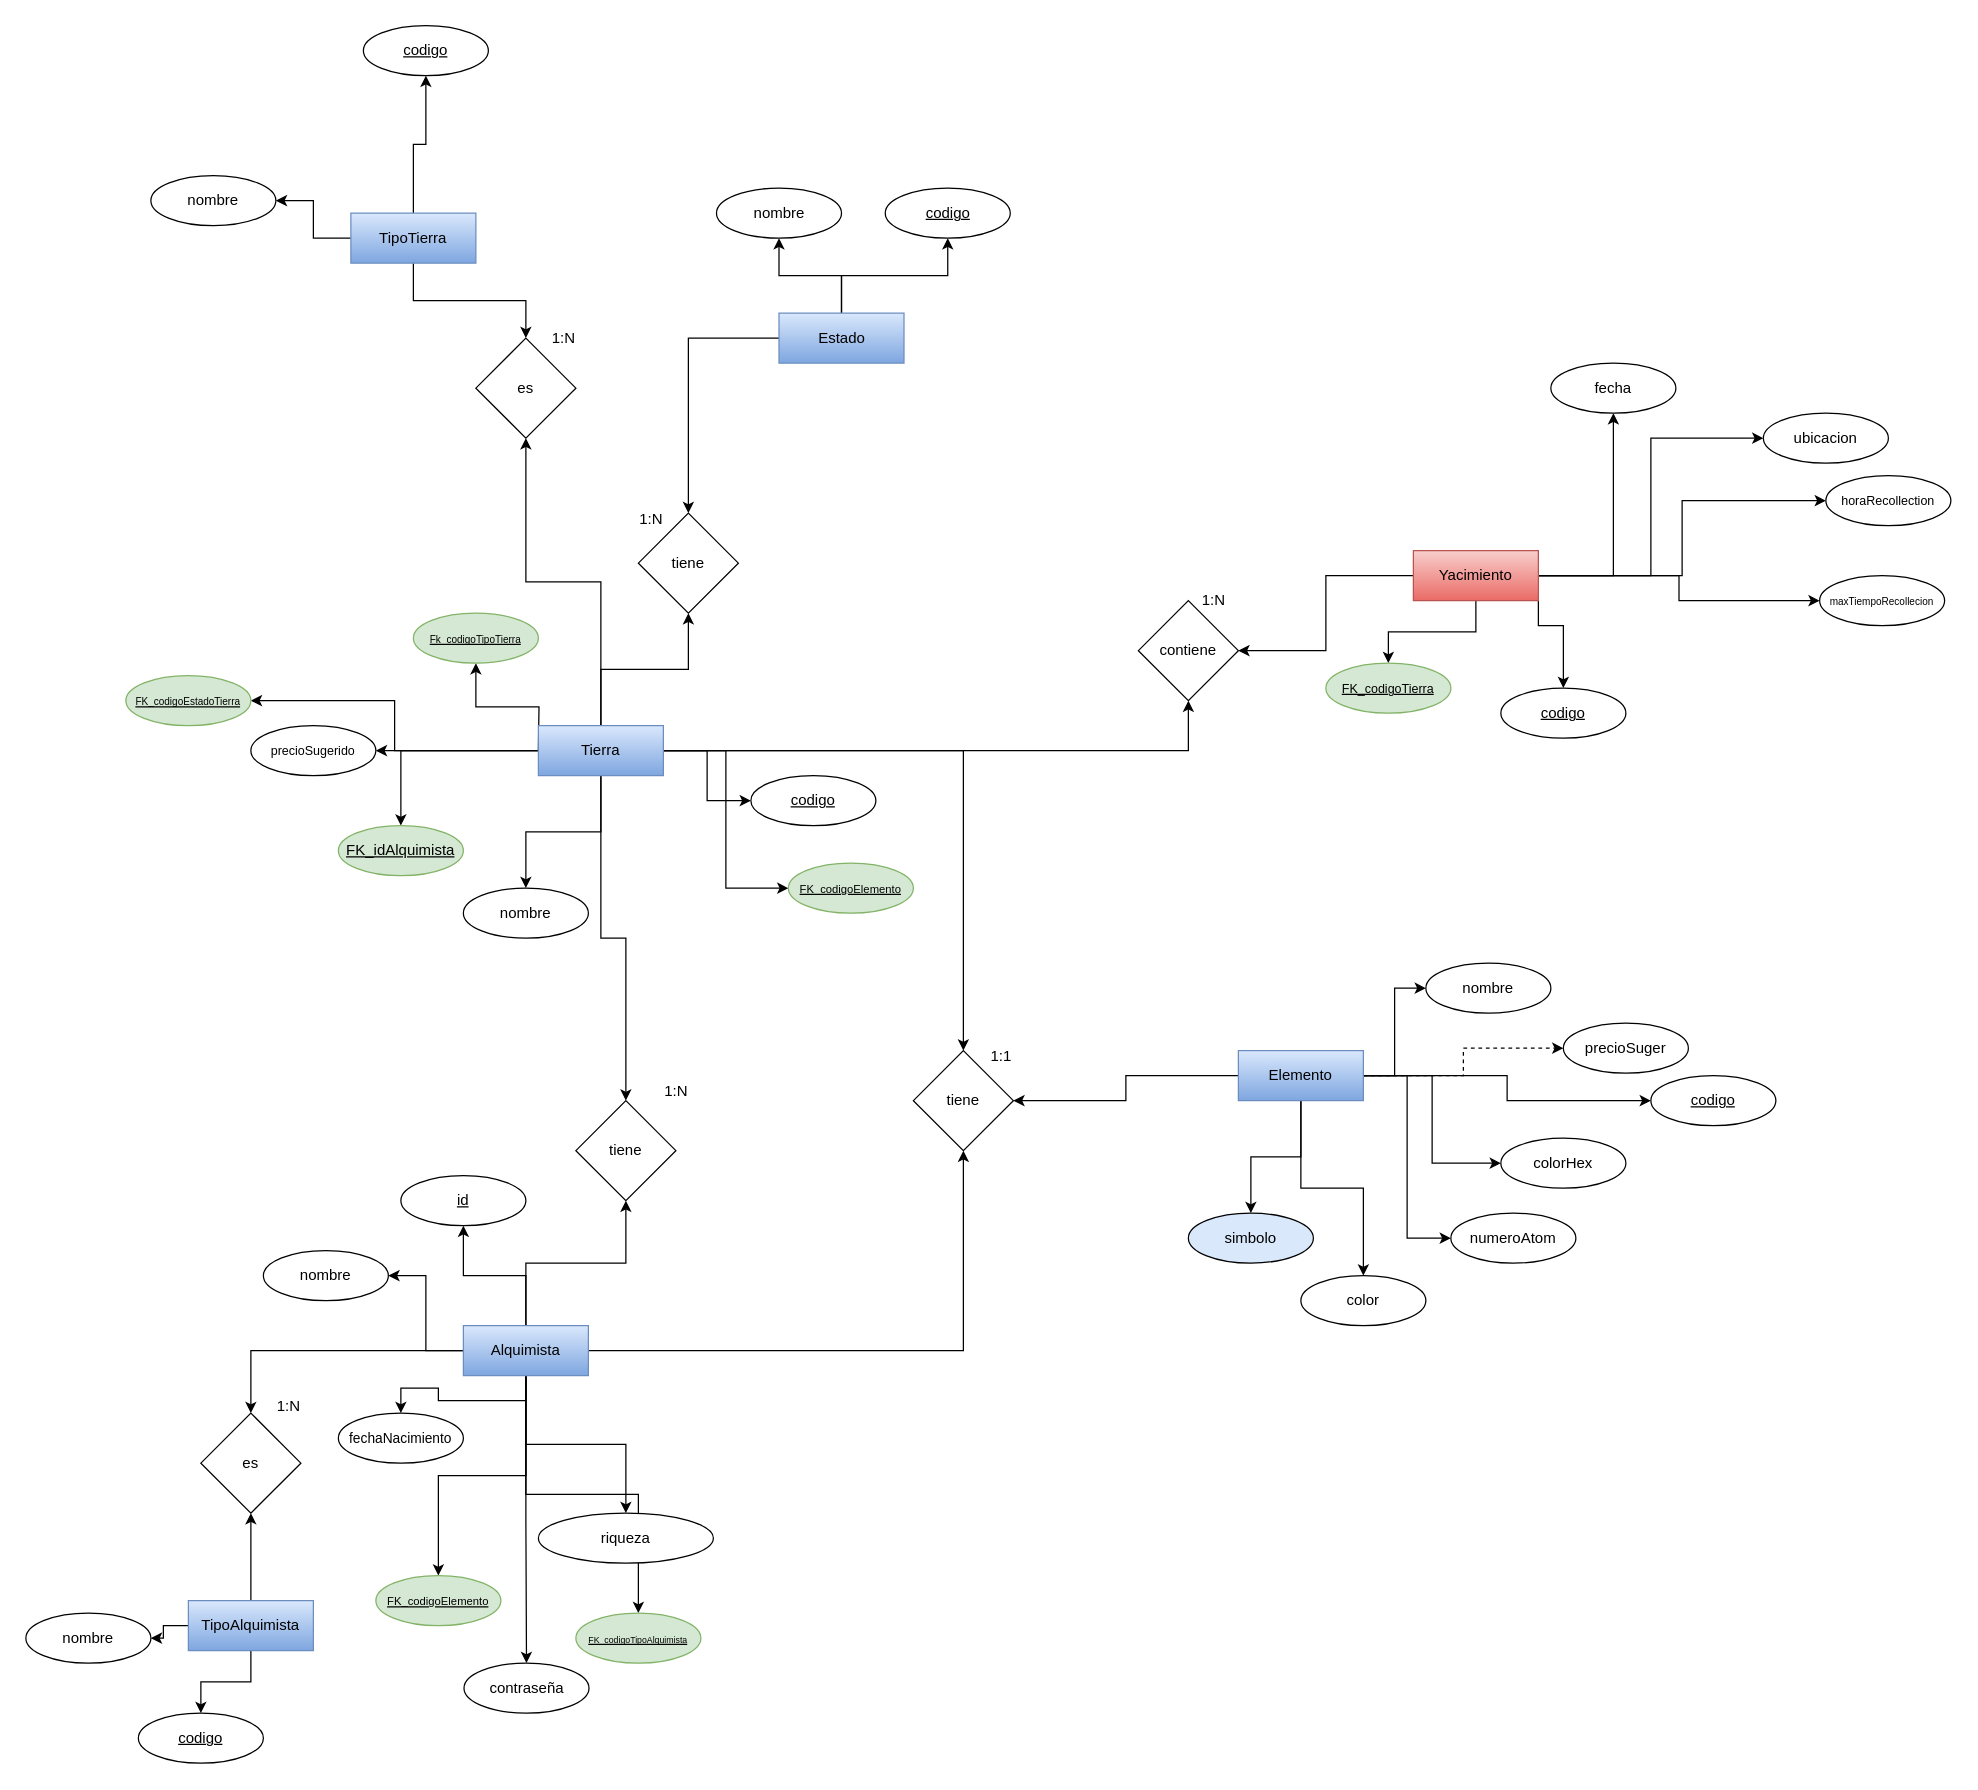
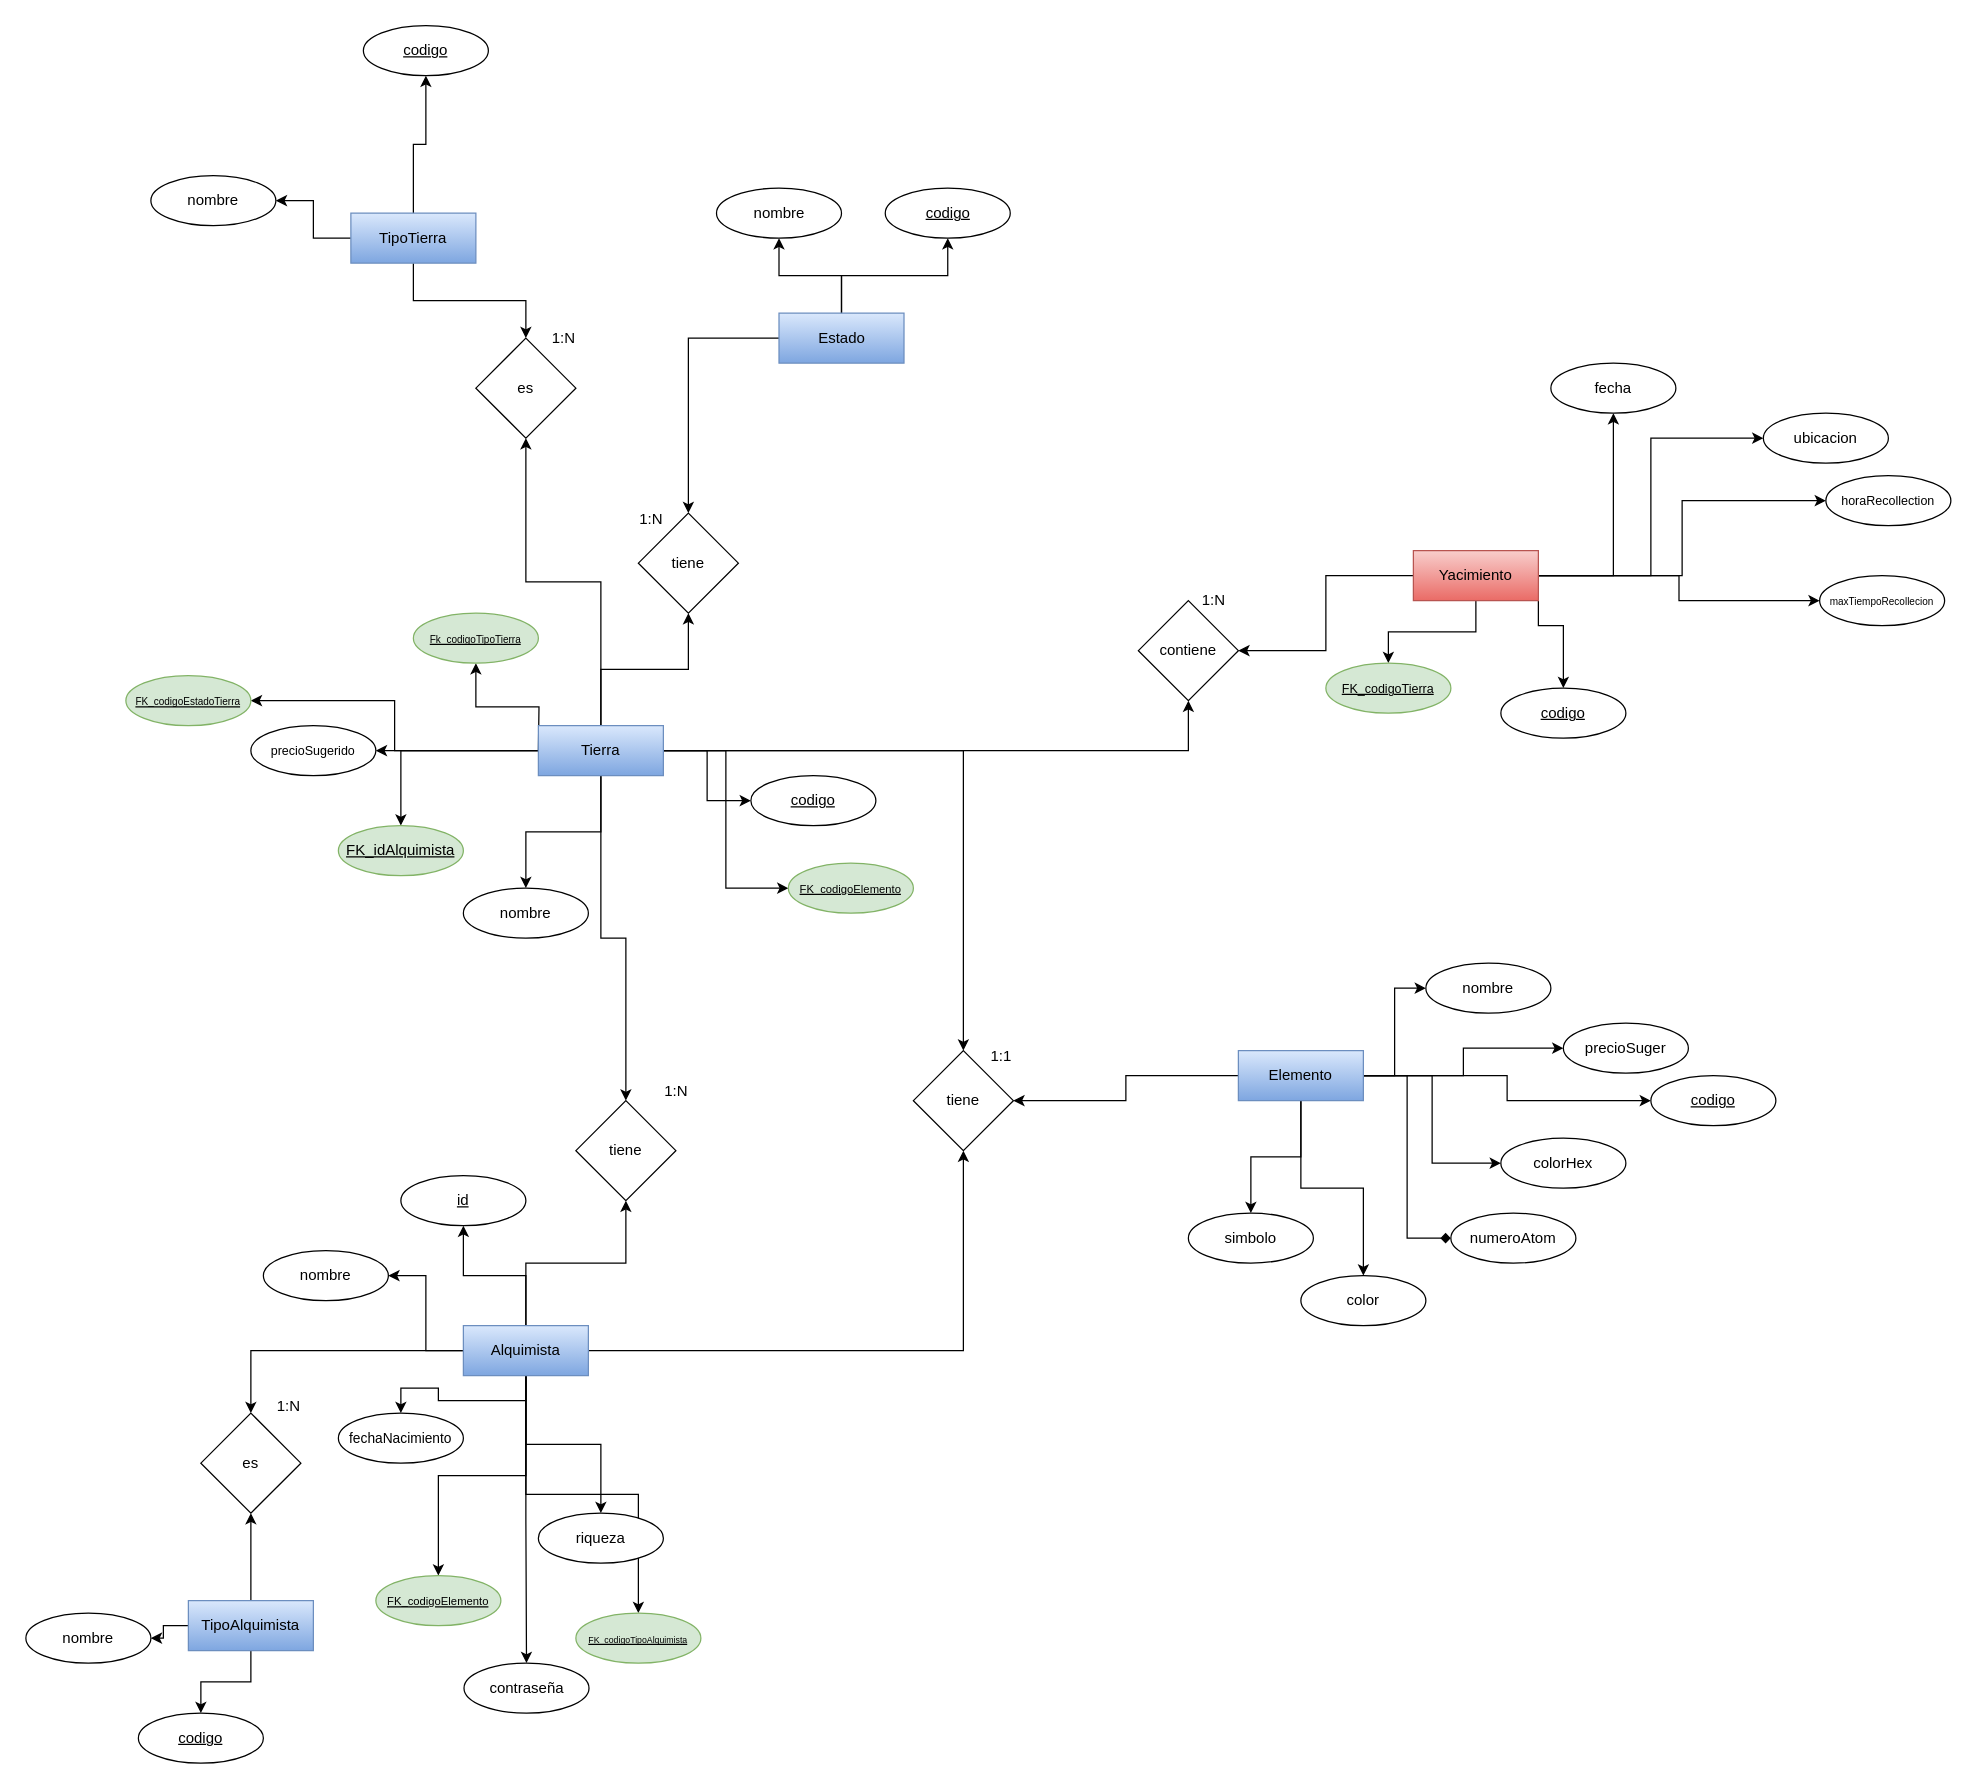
edge "Elemento" -> "precioSuger": style dashed -> solid
node "simbolo": fillcolor #dae8fc -> #ffffff
edge "Elemento" -> "numeroAtom": arrowhead classic -> diamond
node "riqueza": size 175x50 -> 125x50
